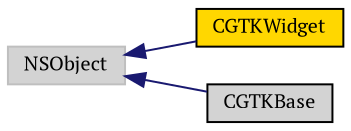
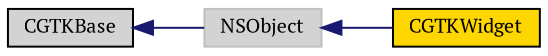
edge "CGTKBase" -> "NSObject": reversed
